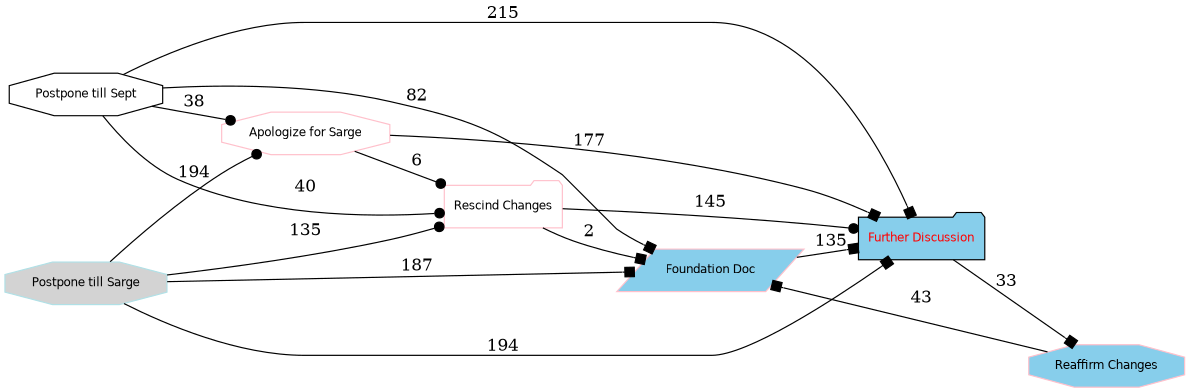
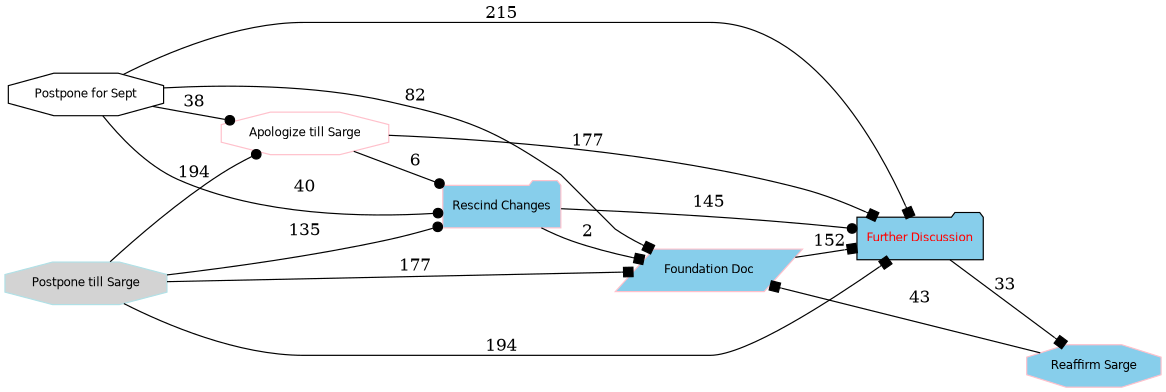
node "Postpone till Sept": label "Postpone till Sept" -> "Postpone for Sept"
node "Apologize for Sarge": label "Apologize for Sarge" -> "Apologize till Sarge"
node "Rescind Changes": fillcolor white -> skyblue
edge "Foundation Doc" -> "Further Discussion": label "135" -> "152"
edge "Postpone till Sarge" -> "Foundation Doc": label "187" -> "177"
node "Reaffirm Changes": label "Reaffirm Changes" -> "Reaffirm Sarge"
